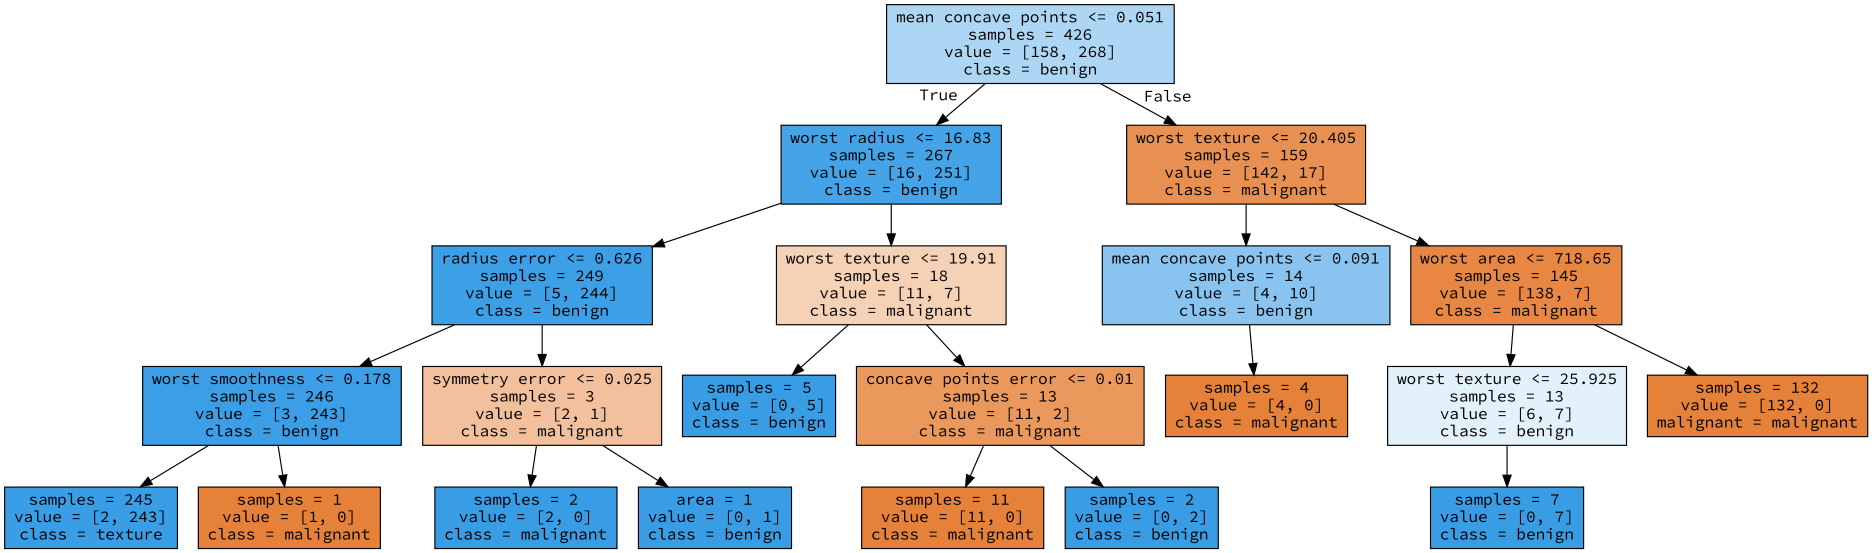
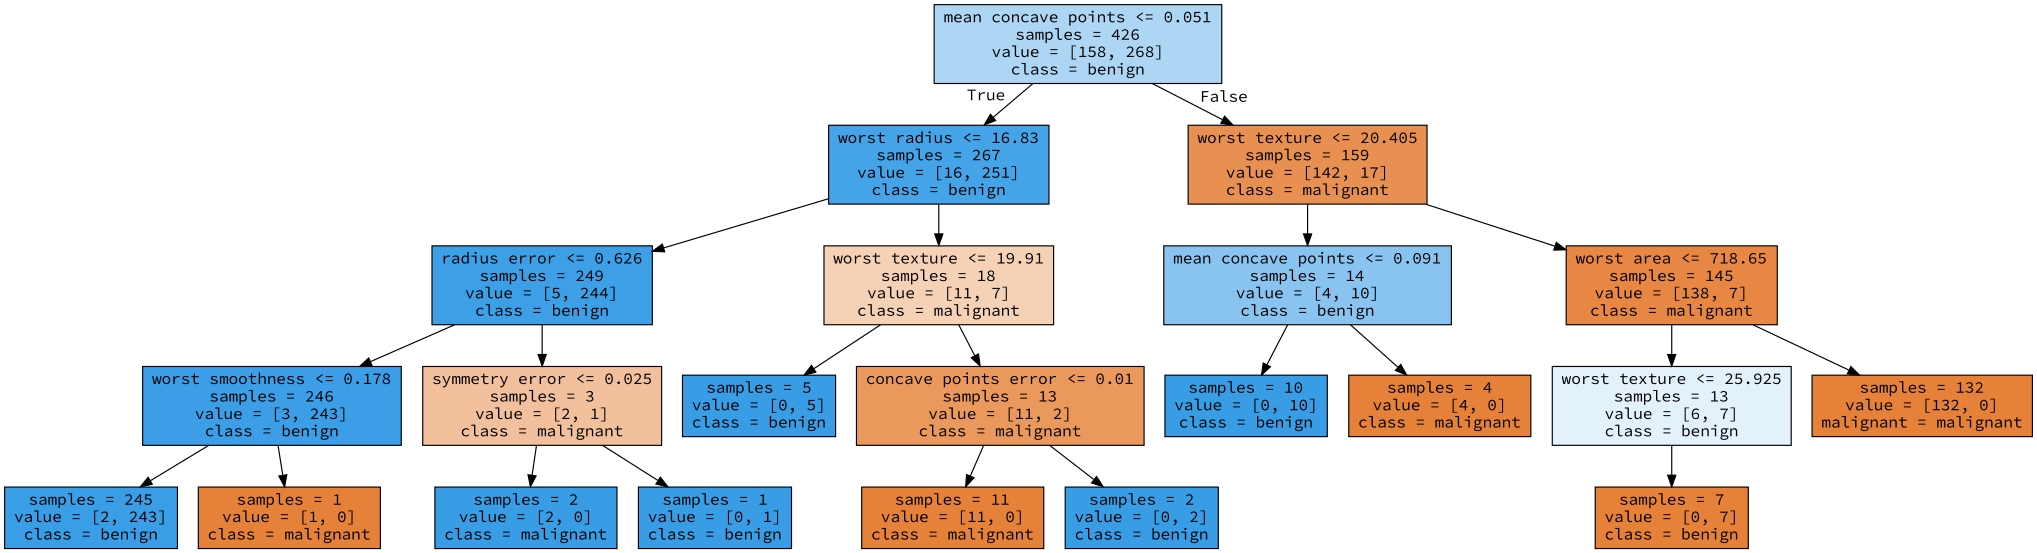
node "samples = 10 value = [0, 10] class = benign": added
node "samples = 245 value = [2, 243] class = texture": label "samples = 245 value = [2, 243] class = texture" -> "samples = 245 value = [2, 243] class = benign"
node "area = 1 value = [0, 1] class = benign": label "area = 1 value = [0, 1] class = benign" -> "samples = 1 value = [0, 1] class = benign"
node "samples = 7 value = [0, 7] class = benign": fillcolor #399de5ff -> #e58139ff
